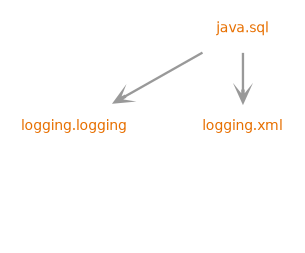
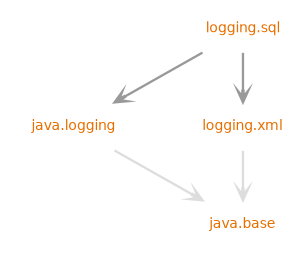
node "java.sql": label "java.sql" -> "logging.sql"
node "logging.logging": label "logging.logging" -> "java.logging"
node "java.base": added
